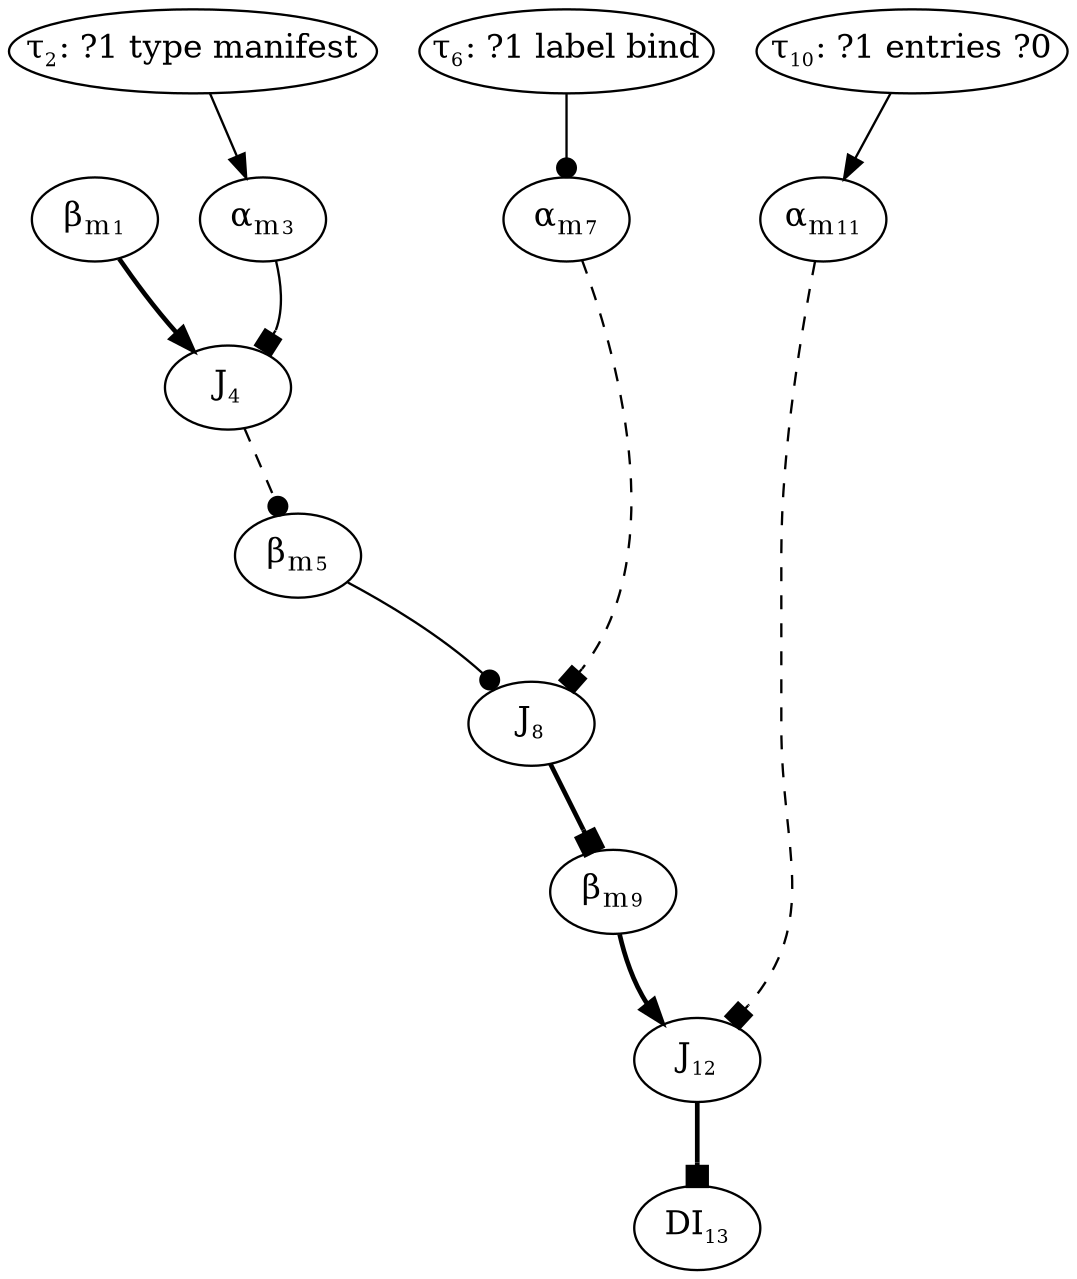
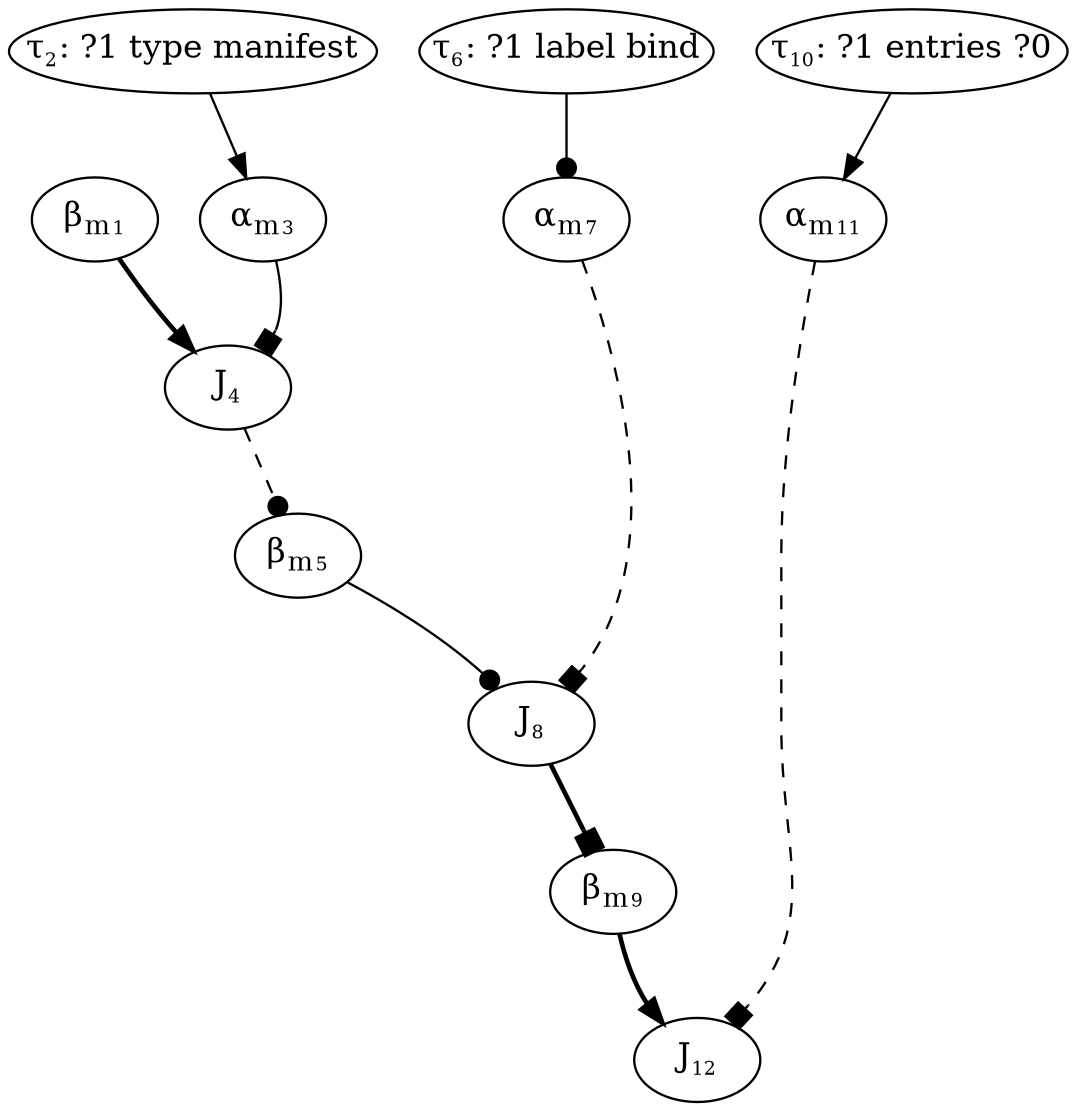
node "DI": removed
